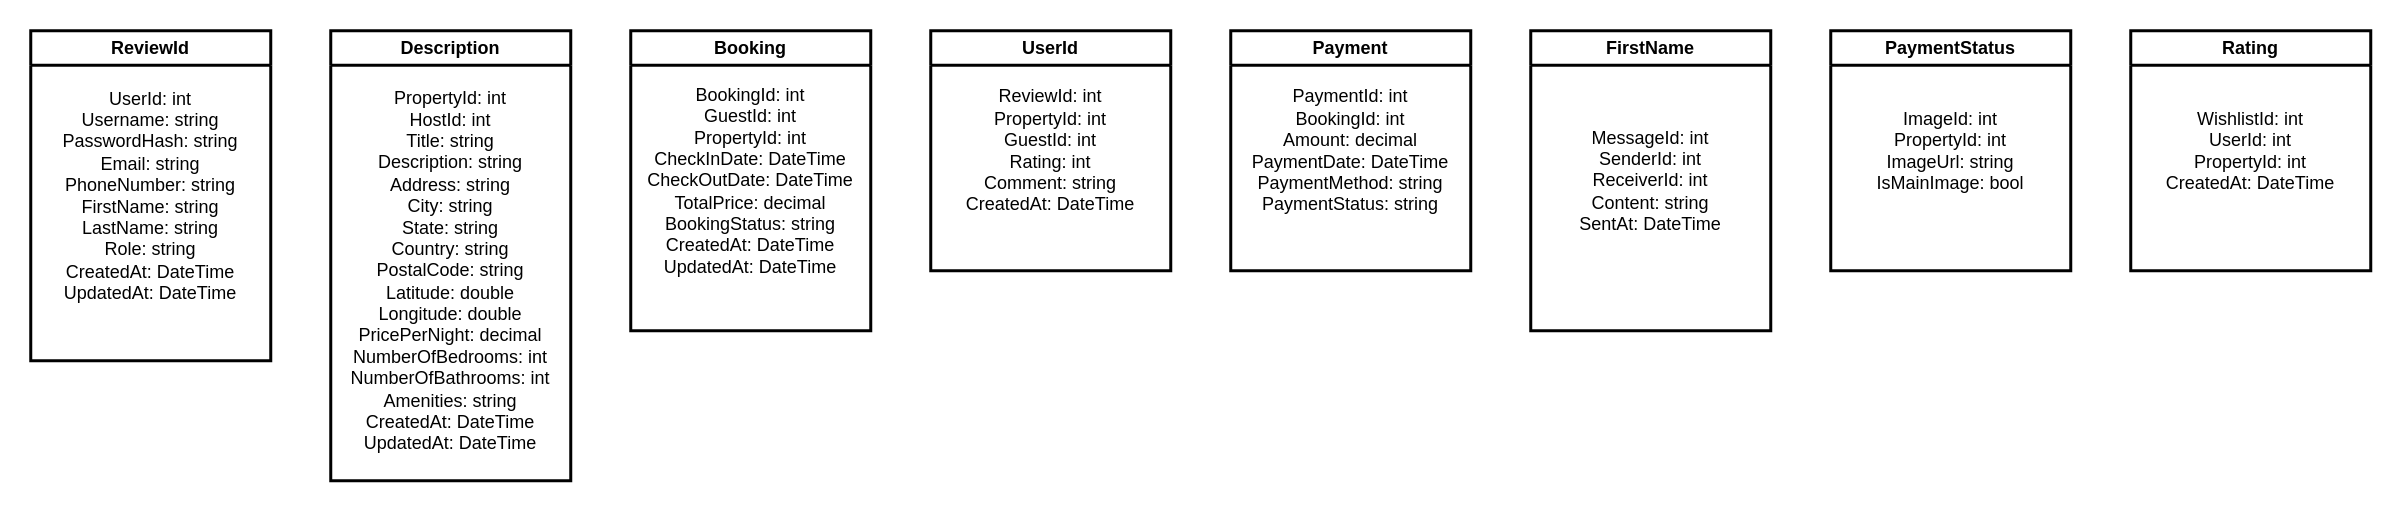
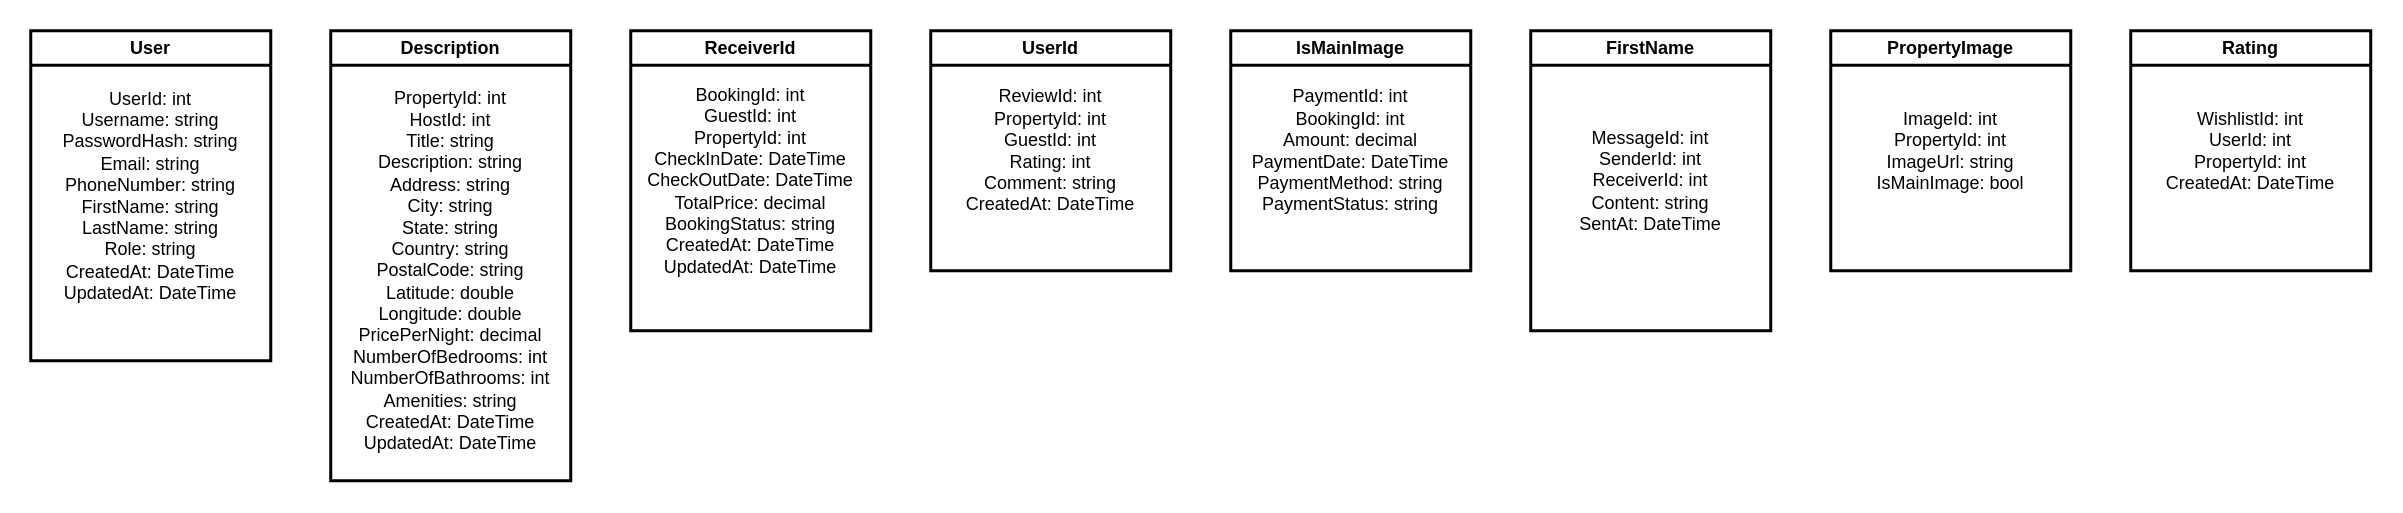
node "ReviewId": label "ReviewId" -> "User"
node "Booking": label "Booking" -> "ReceiverId"
node "Payment": label "Payment" -> "IsMainImage"
node "PaymentStatus": label "PaymentStatus" -> "PropertyImage"
